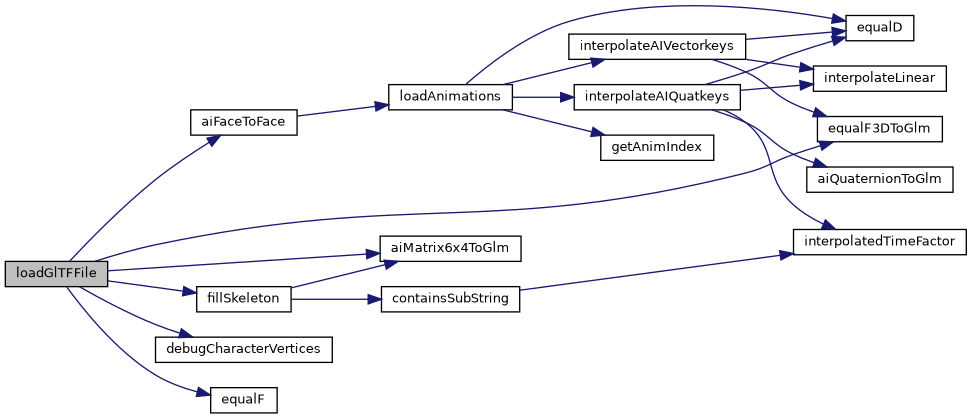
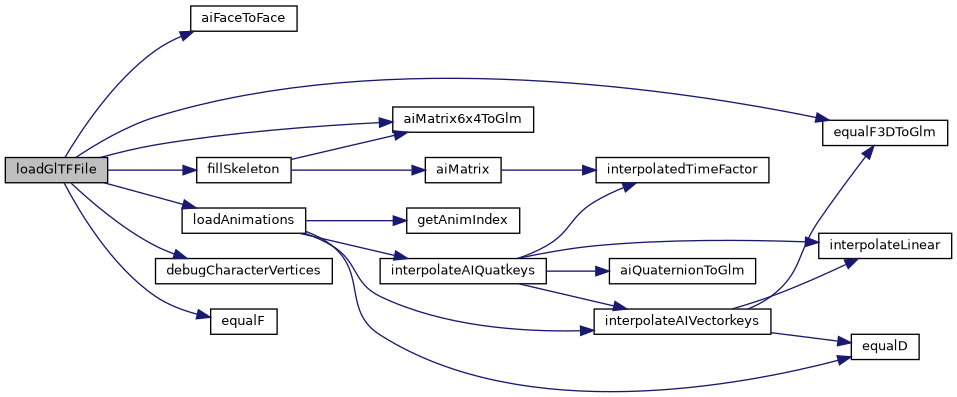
edge "interpolateAIQuatkeys" -> "equalD": now "interpolateAIQuatkeys" -> "interpolateAIVectorkeys"
edge "aiFaceToFace" -> "loadAnimations": now "loadGlTFFile" -> "loadAnimations"
node "containsSubString": label "containsSubString" -> "aiMatrix"
